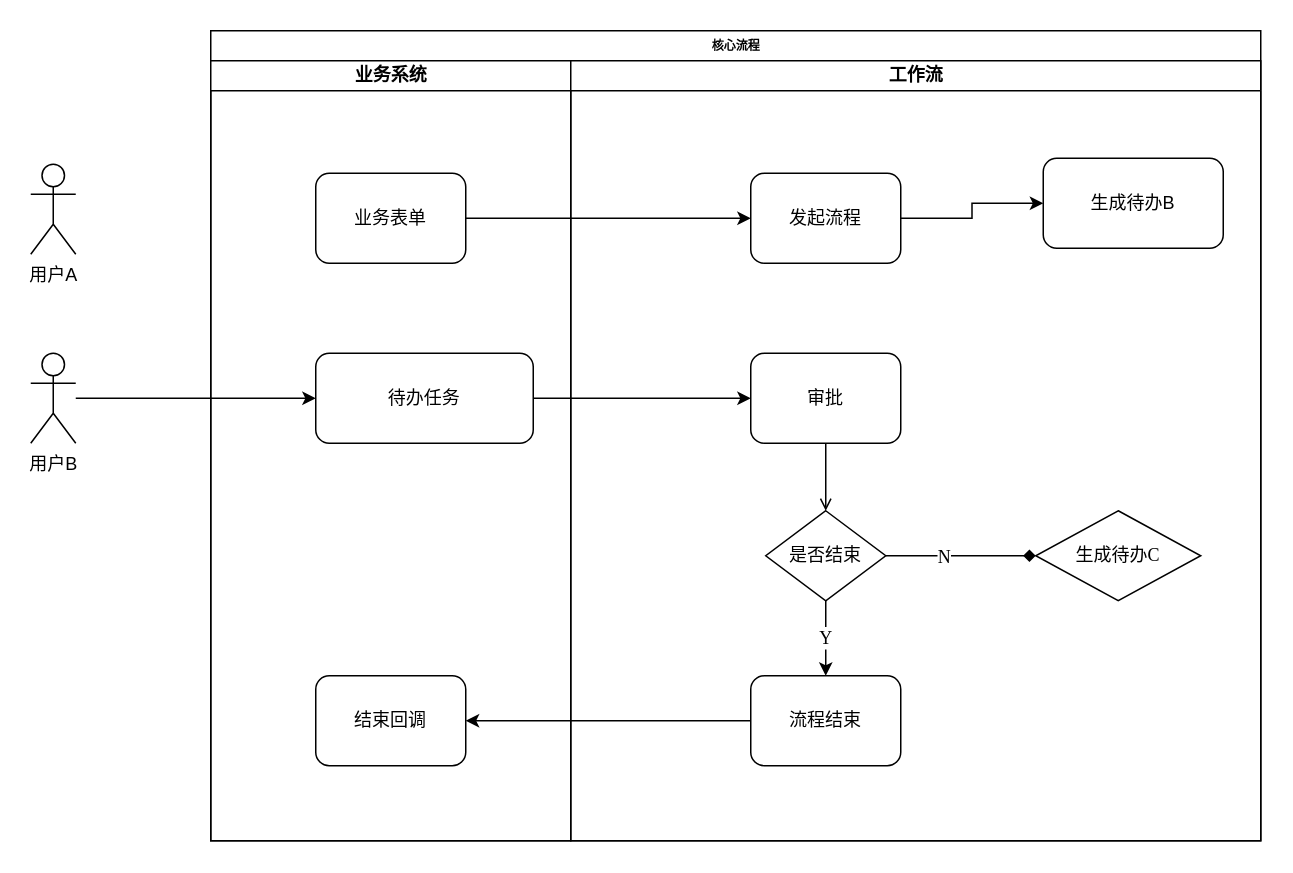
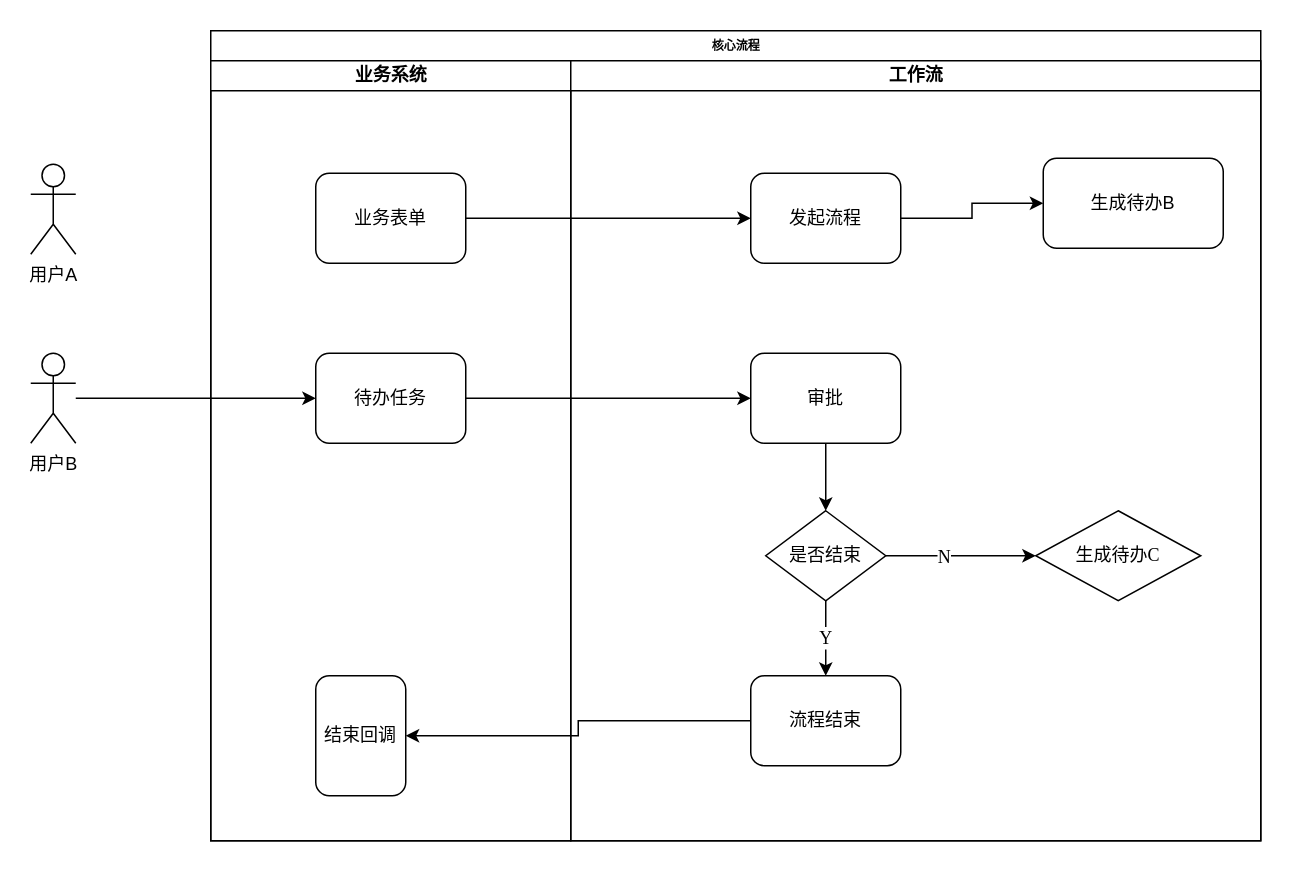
node "待办任务": size 218x90 -> 150x90
edge "审批" -> "是否结束": arrowhead open -> classic
edge "是否结束" -> "生成待办C": arrowhead diamond -> classic
node "结束回调": size 150x90 -> 90x120
